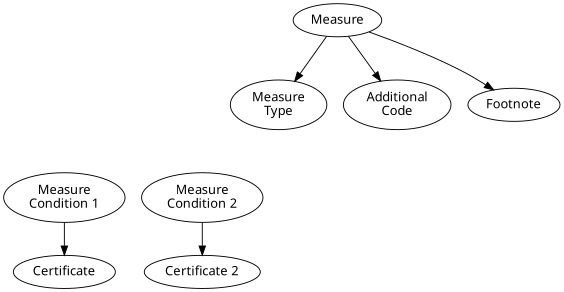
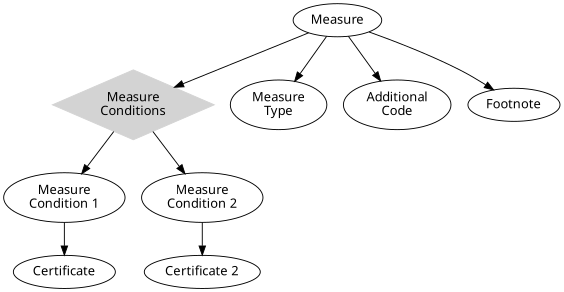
node "Measure Conditions": added
